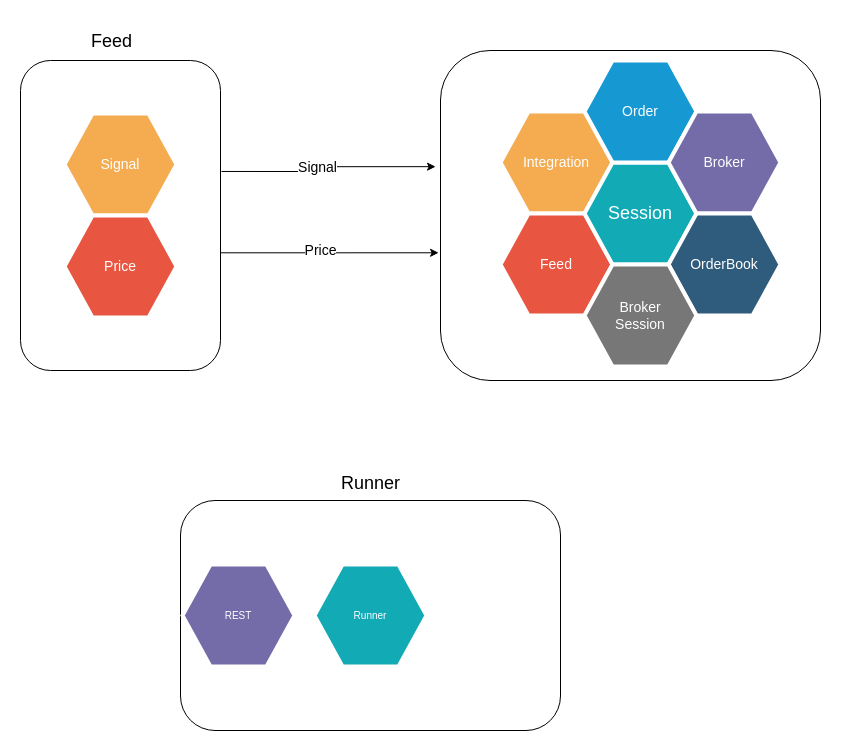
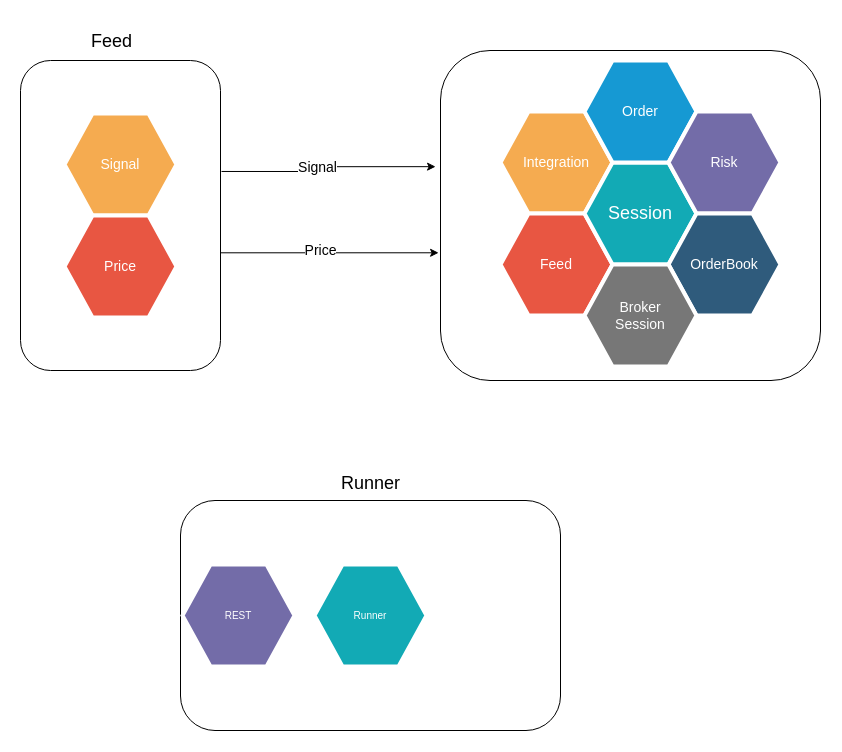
node "Broker": label "Broker" -> "Risk"
